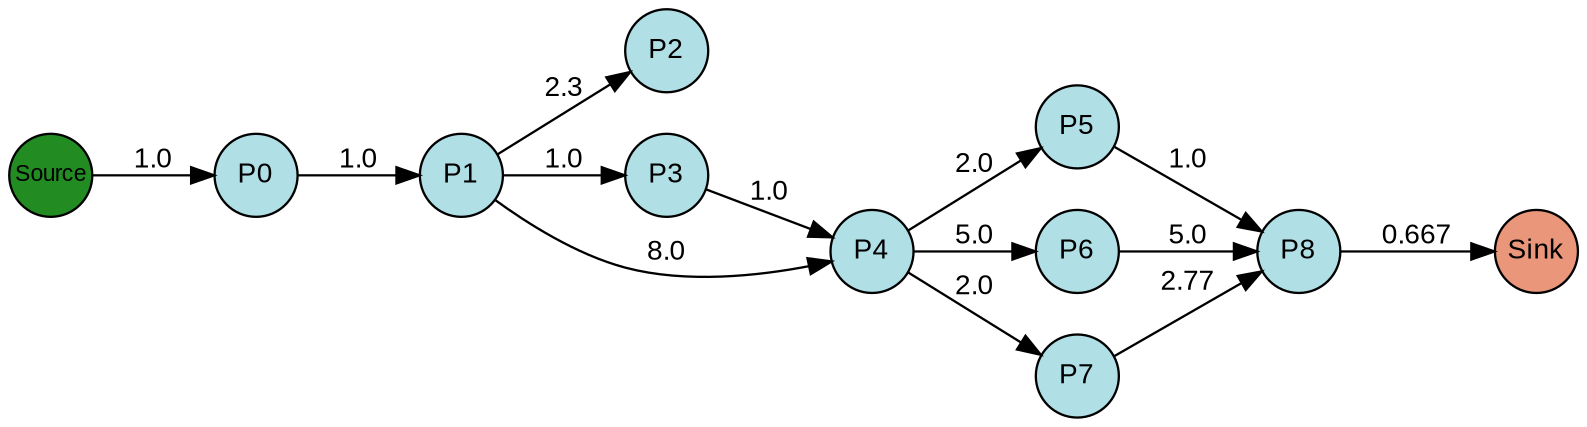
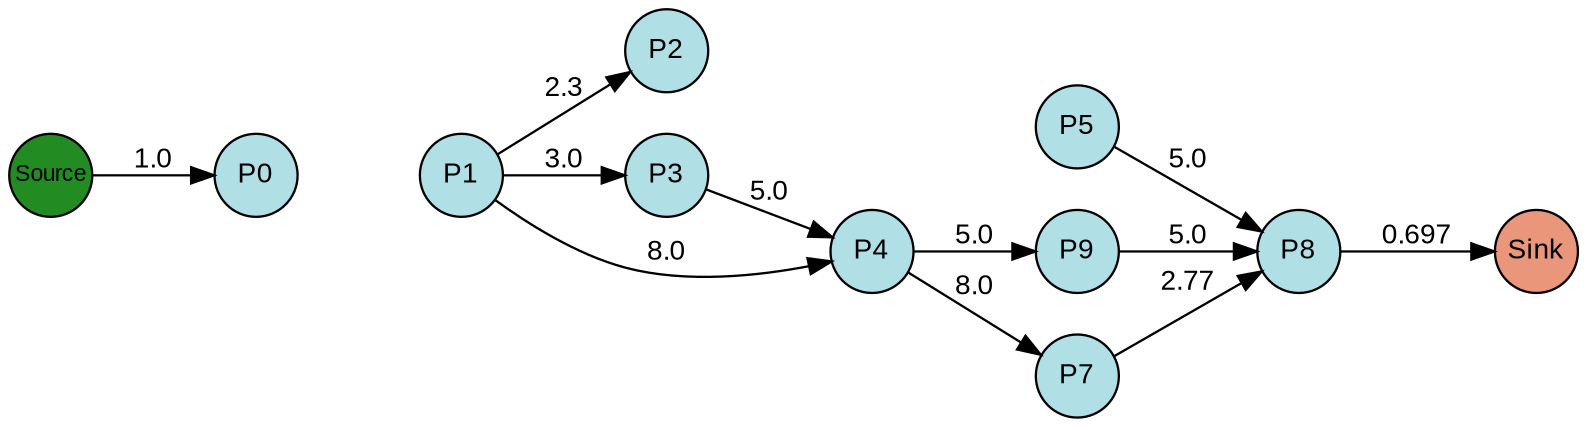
edge "P1" -> "P3": label "1.0" -> "3.0"
edge "P5" -> "P8": label "1.0" -> "5.0"
edge "P0" -> "P1": removed, label "1.0"
edge "P3" -> "P4": label "1.0" -> "5.0"
edge "P4" -> "P5": removed, label "2.0"
edge "P8" -> "Sink": label "0.667" -> "0.697"
node "P6": label "P6" -> "P9"
edge "P4" -> "P7": label "2.0" -> "8.0"
